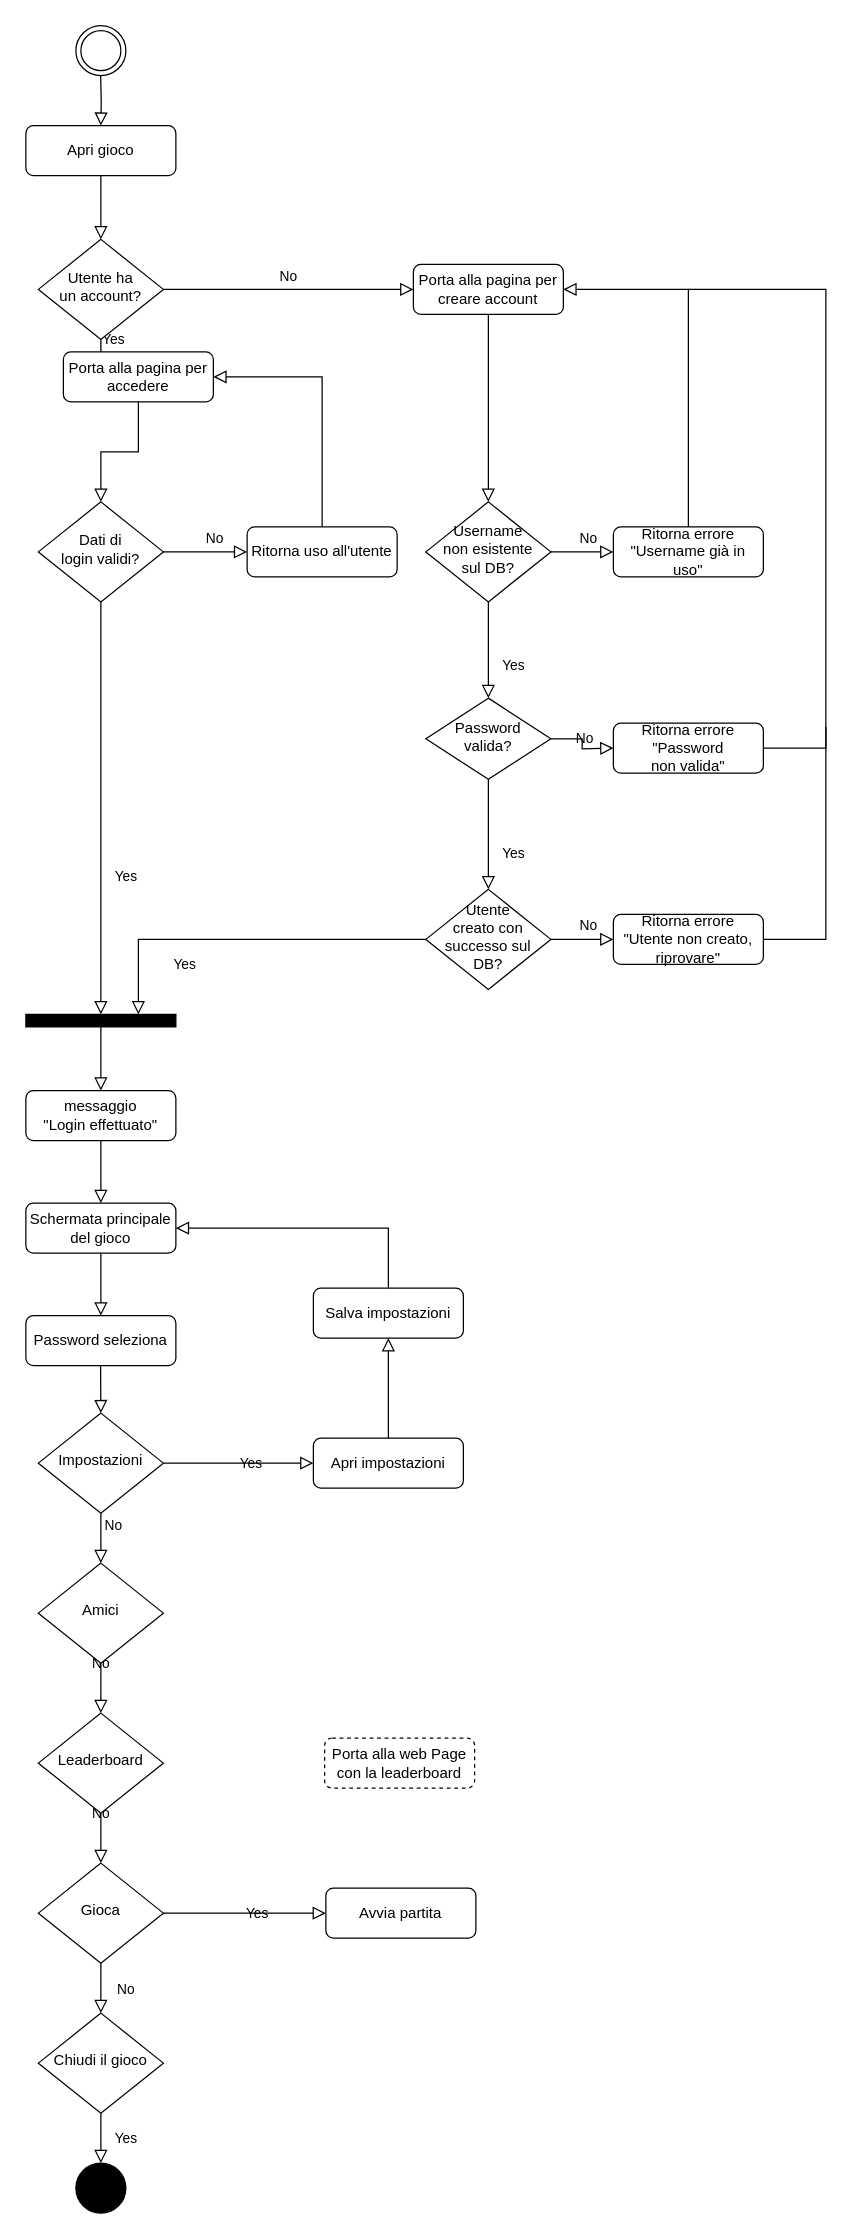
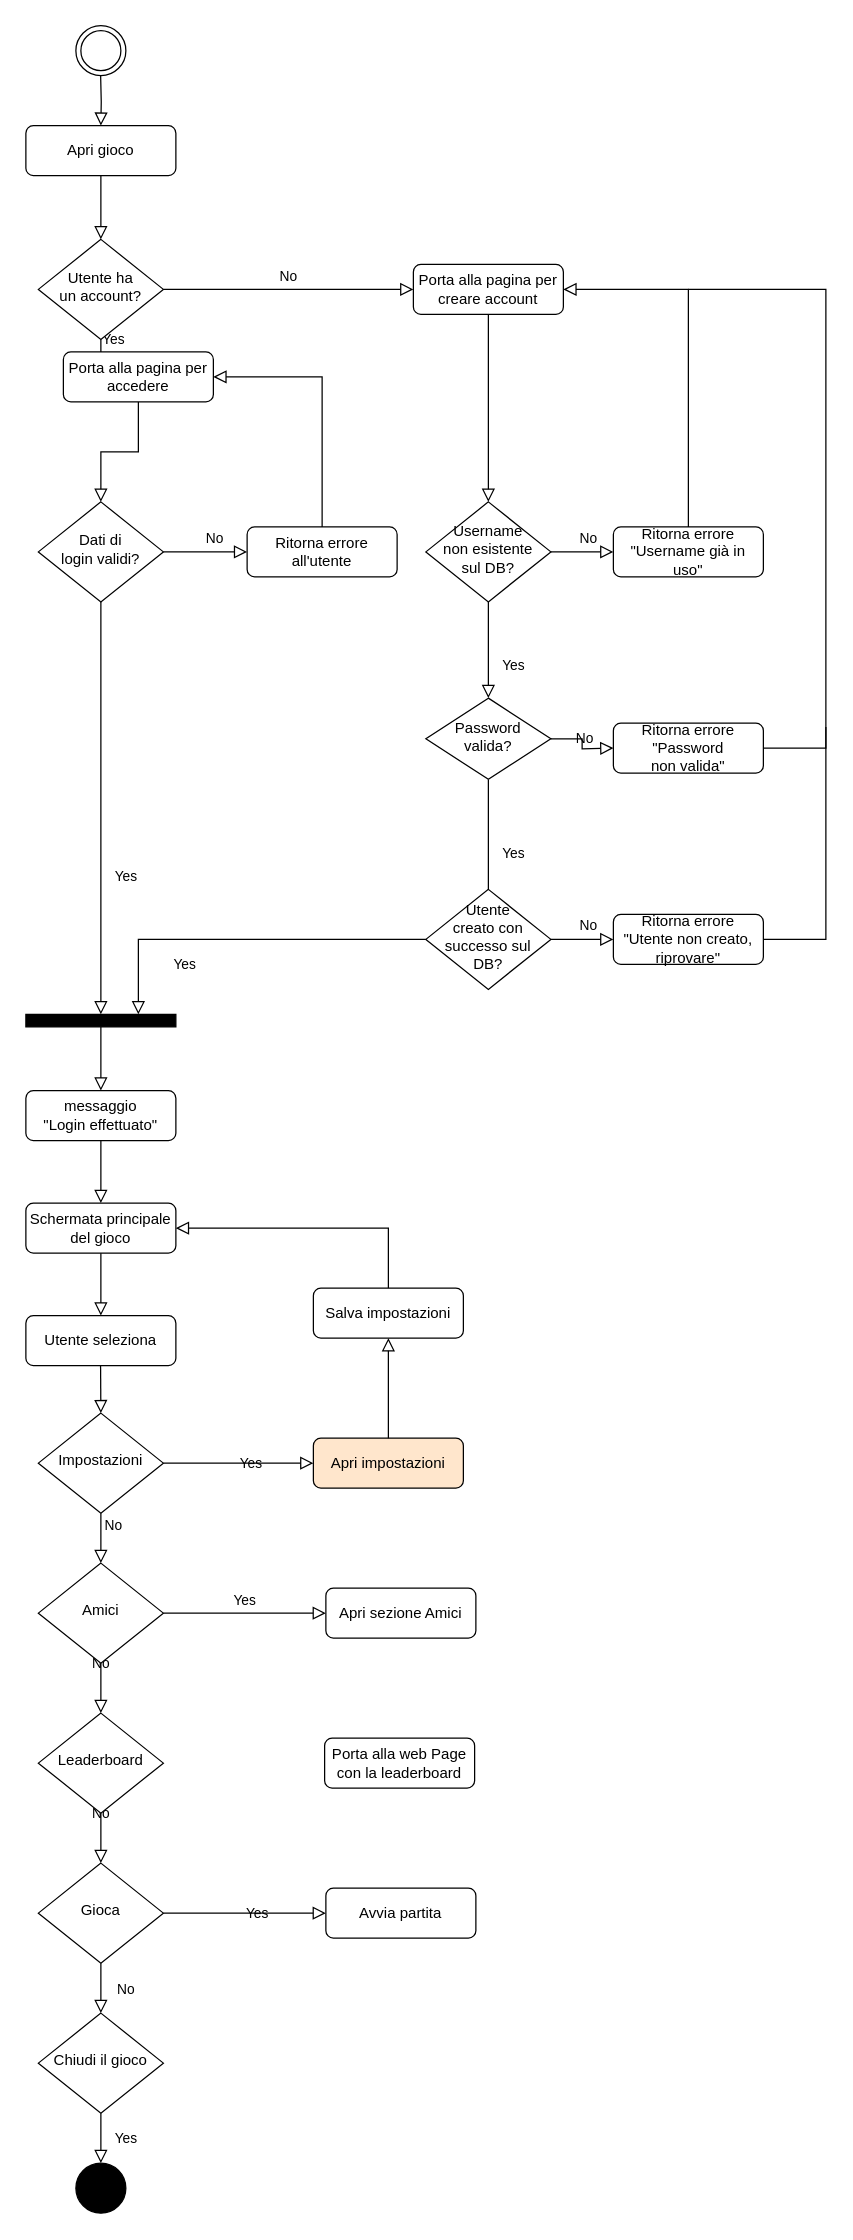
node "Ritorna uso all'utente": label "Ritorna uso all'utente" -> "Ritorna errore all'utente"
edge "Password valida?" -> "Utente creato con successo sul DB?": arrowhead block -> none
node "Password seleziona": label "Password seleziona" -> "Utente seleziona"
node "Apri impostazioni": fillcolor #ffffff -> #ffe6cc
edge "Amici" -> "Apri sezione Amici": added, label "Yes"
node "Apri sezione Amici": added
node "Porta alla web Page con la leaderboard": style dashed -> solid
